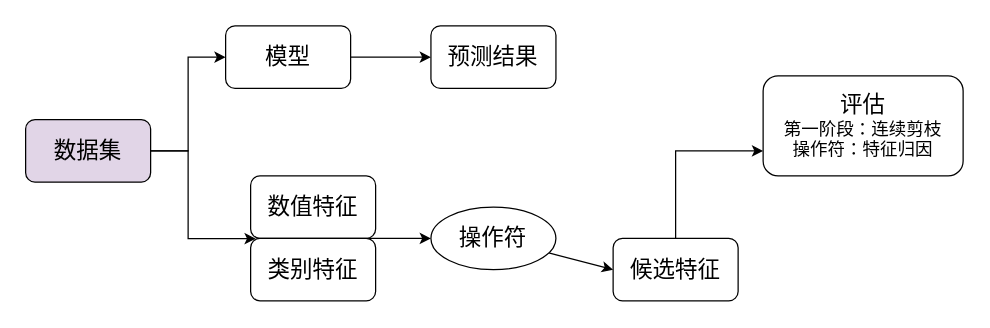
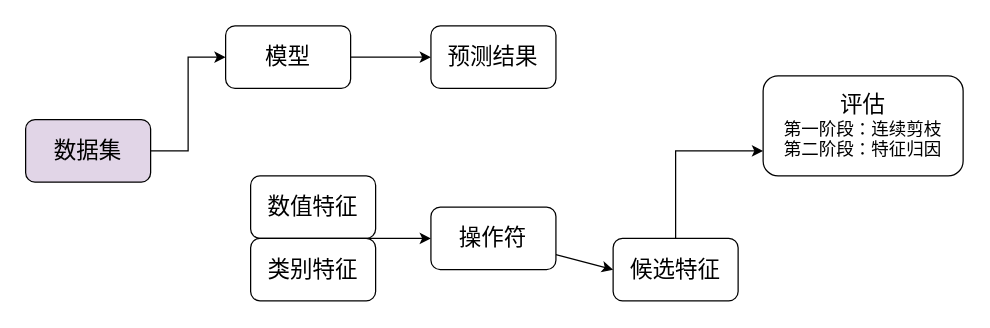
node "评估 第一阶段：连续剪枝 操作符：特征归因": label "评估 第一阶段：连续剪枝 操作符：特征归因" -> "评估 第一阶段：连续剪枝 第二阶段：特征归因"
edge "数据集" -> "类别特征": removed
node "操作符": shape ellipse -> rounded rectangle
